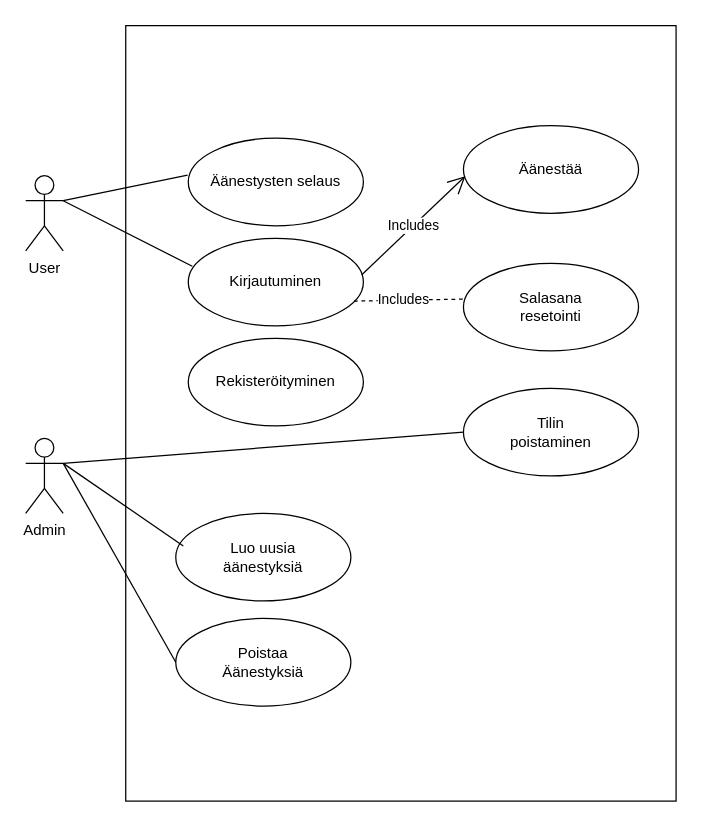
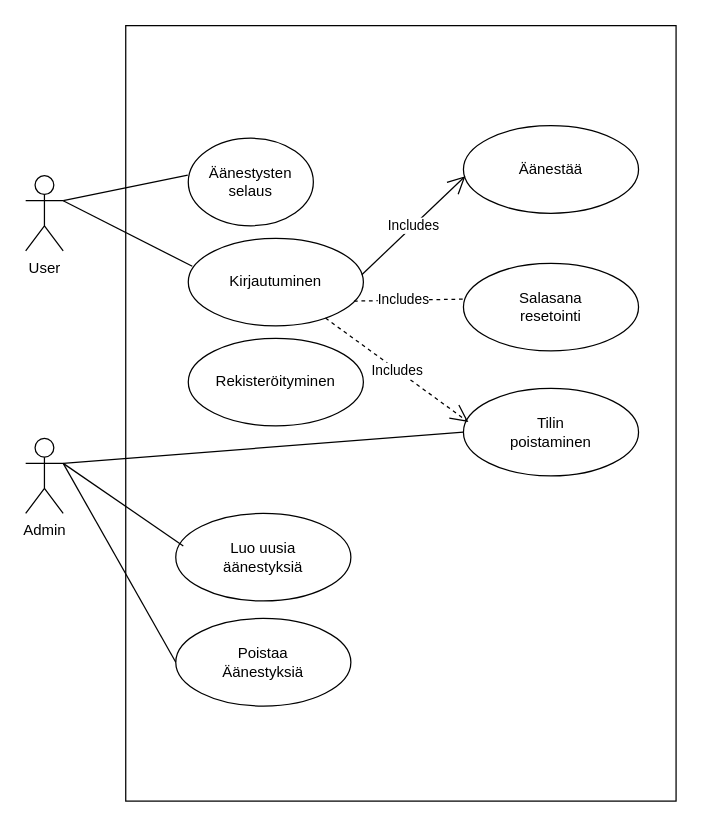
node "Äänestysten selaus": size 175x88 -> 125x88
edge "Kirjautuminen" -> "Tilin poistaminen": added, label "Includes"
